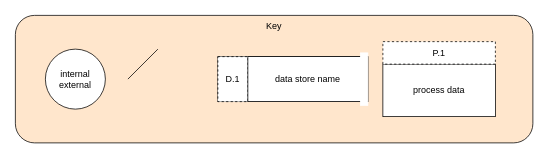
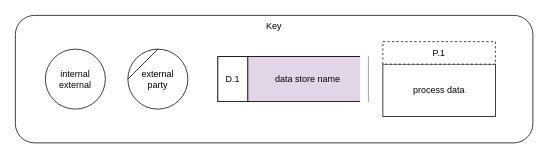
node "Key": fillcolor #ffe6cc -> #ffffff
node "external party": added
node "D.1": style dashed -> solid
node "data store name": fillcolor #ffffff -> #e1d5e7
